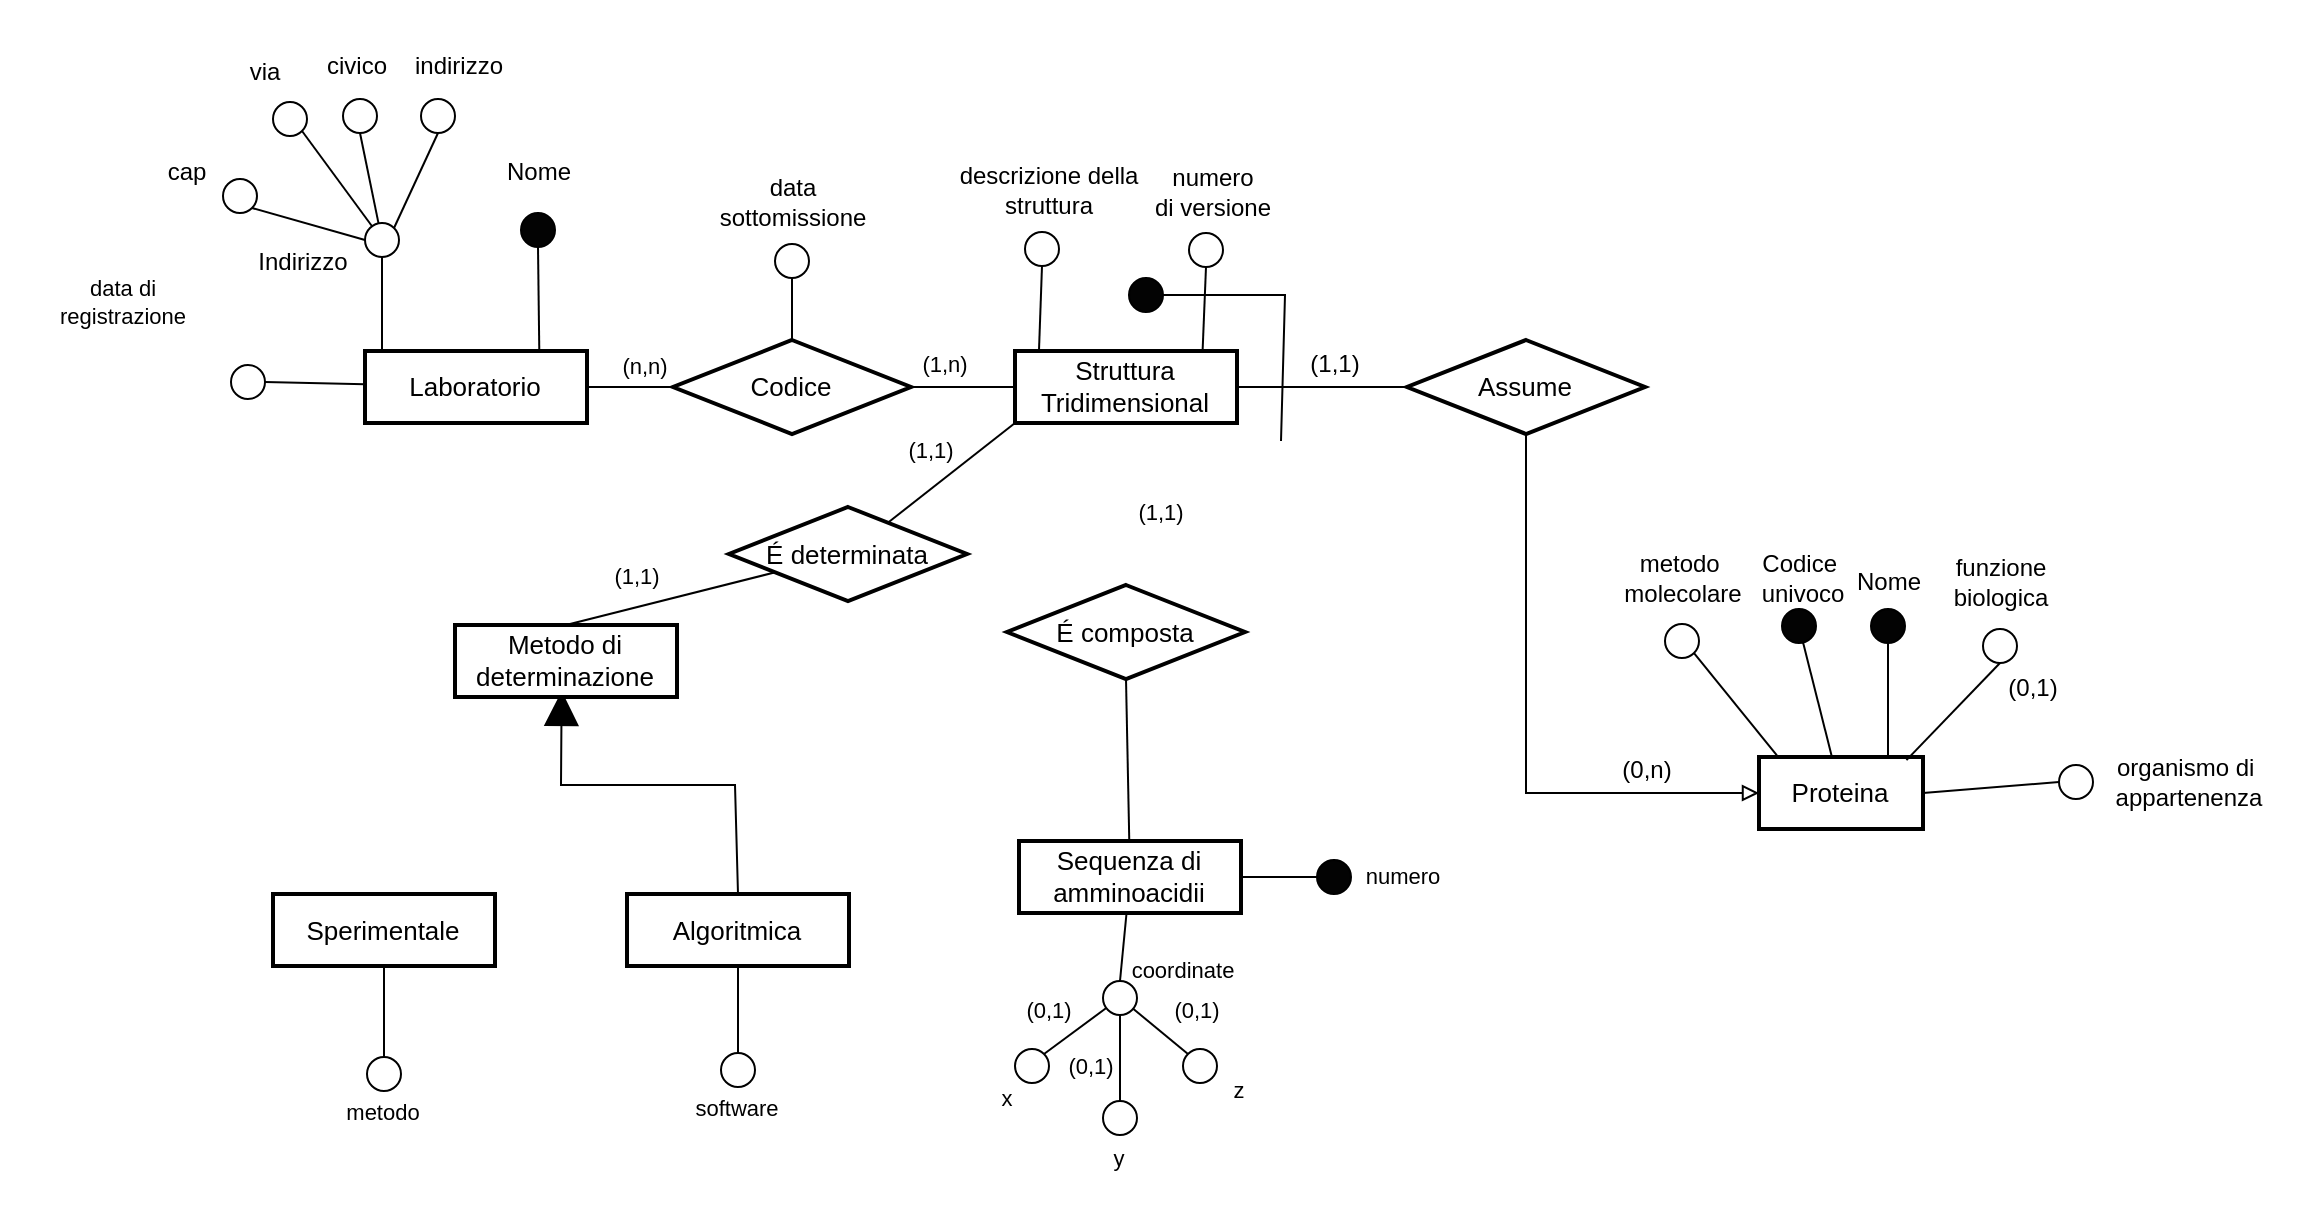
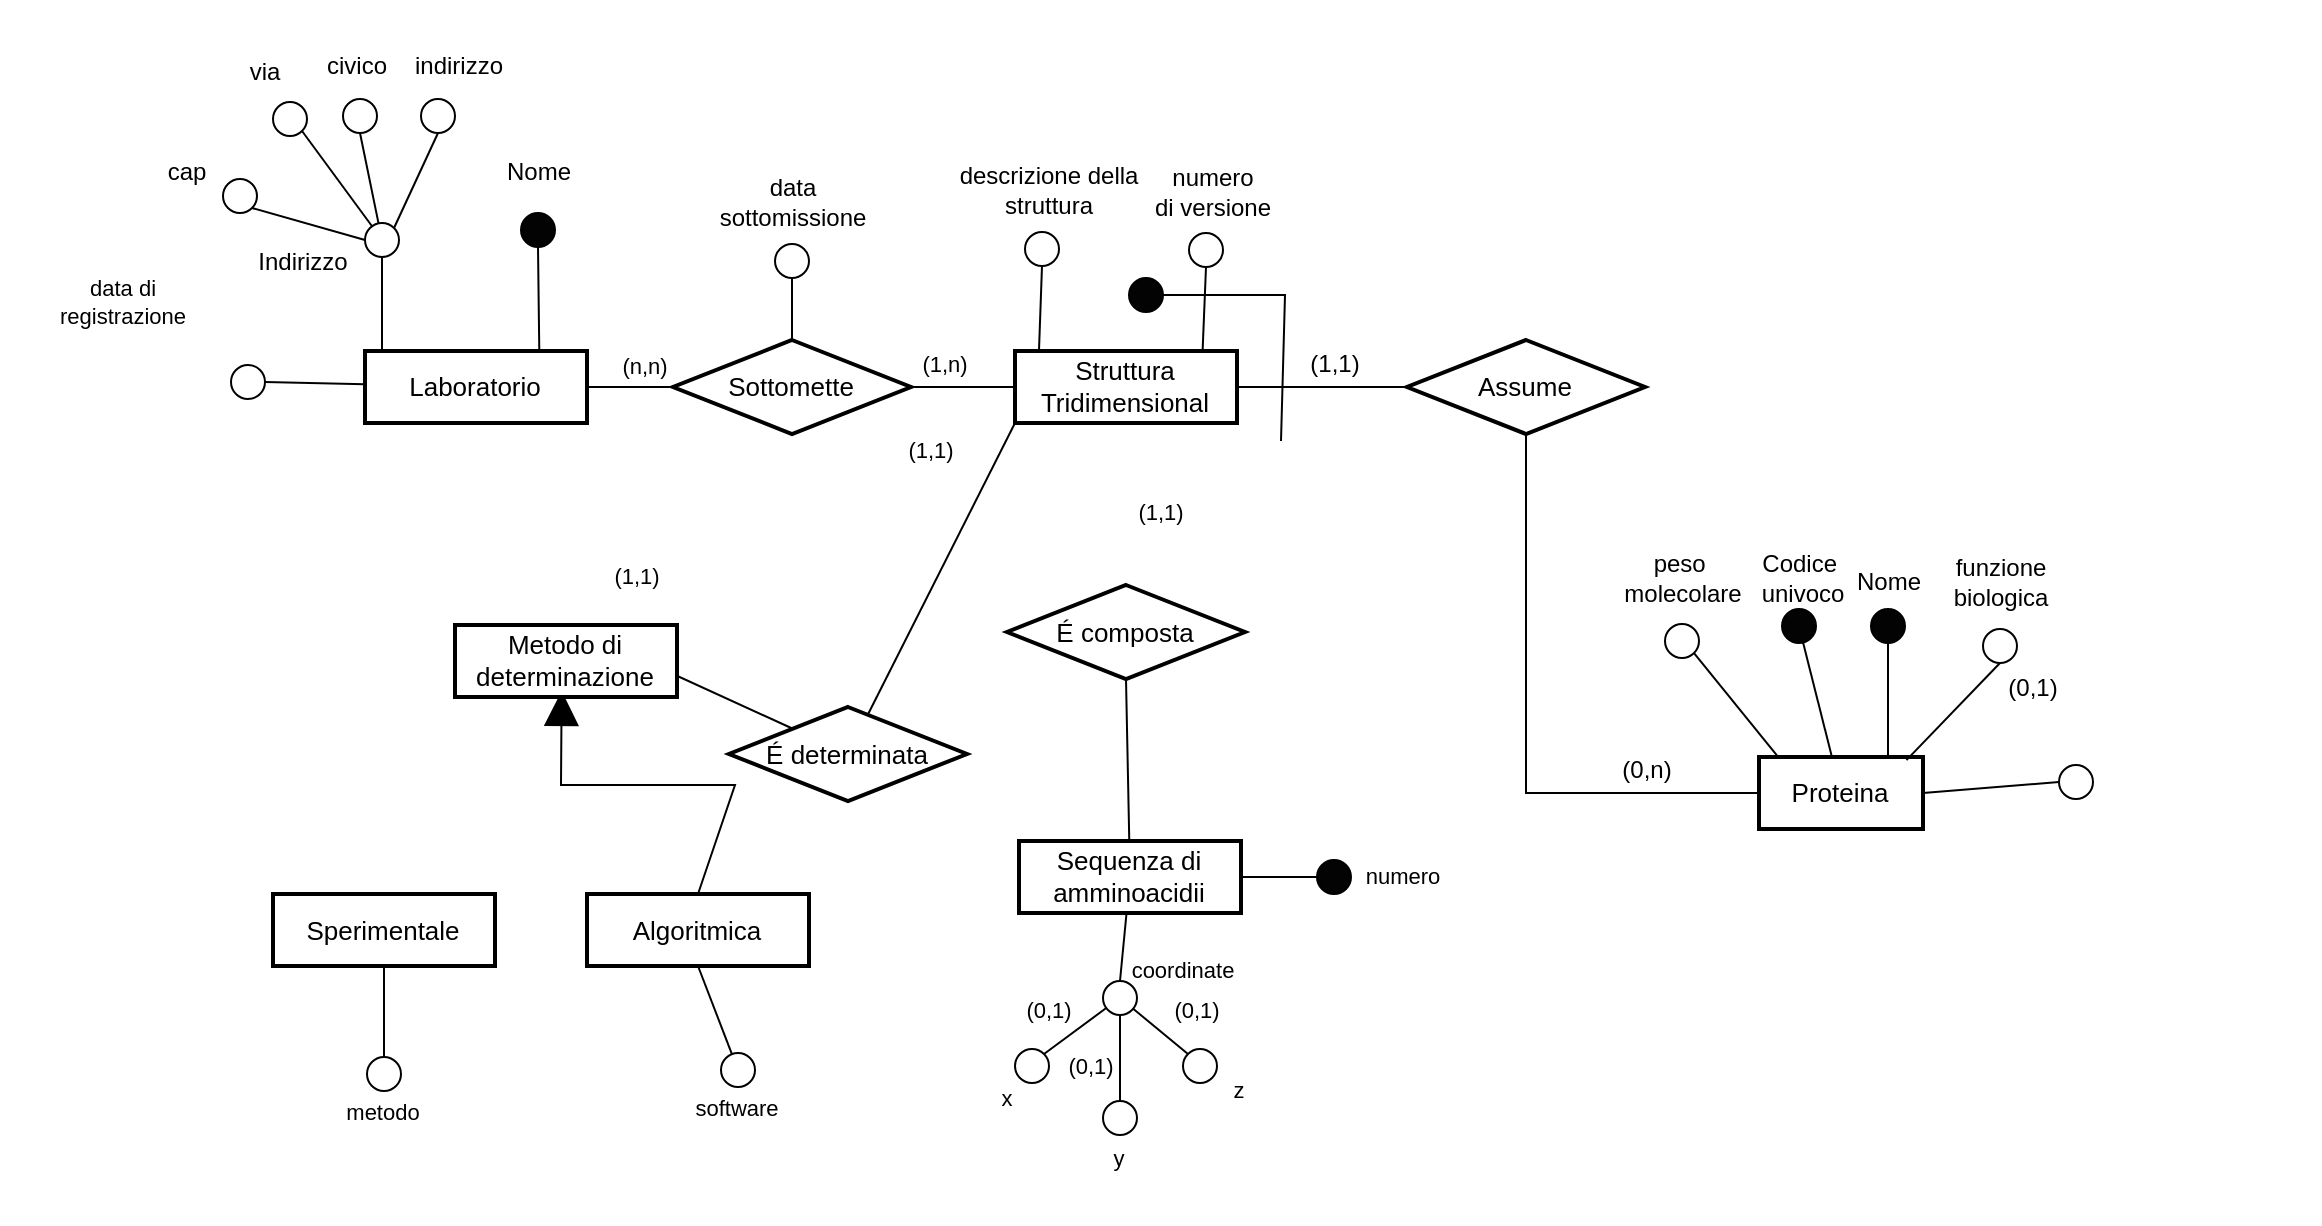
node "Codice": label "Codice" -> "Sottomette"
node "É determinata": moved (848, 554) -> (848, 754)
node "metodo molecolare": label "metodo molecolare" -> "peso molecolare"
node "organismo di appartenenza": removed
edge "Assume" -> "Proteina": arrowhead block -> none
node "Algoritmica": moved (738, 930) -> (698, 930)
